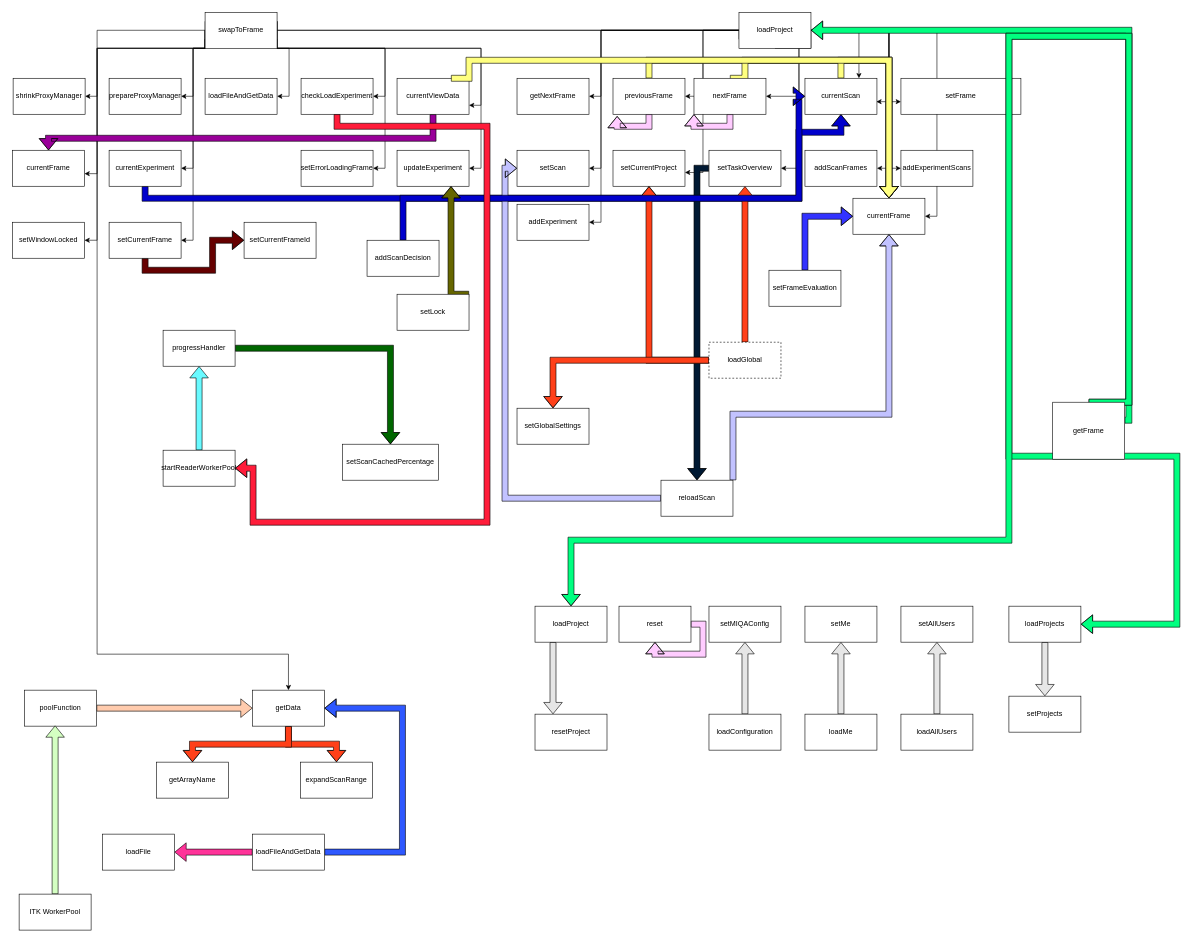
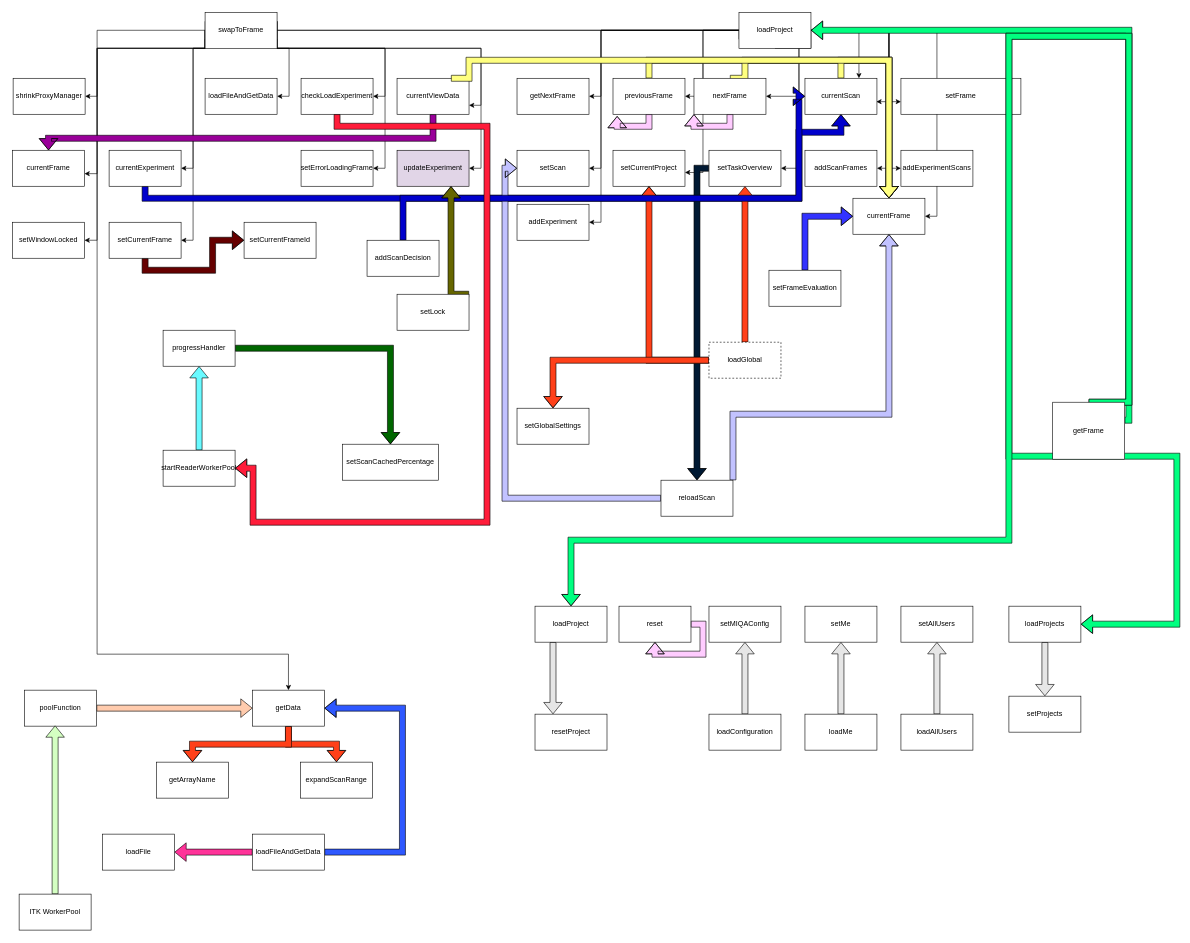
node "prepareProxyManager": removed
edge "swapToFrame" -> "prepareProxyManager": removed
node "updateExperiment": fillcolor #ffffff -> #e1d5e7
